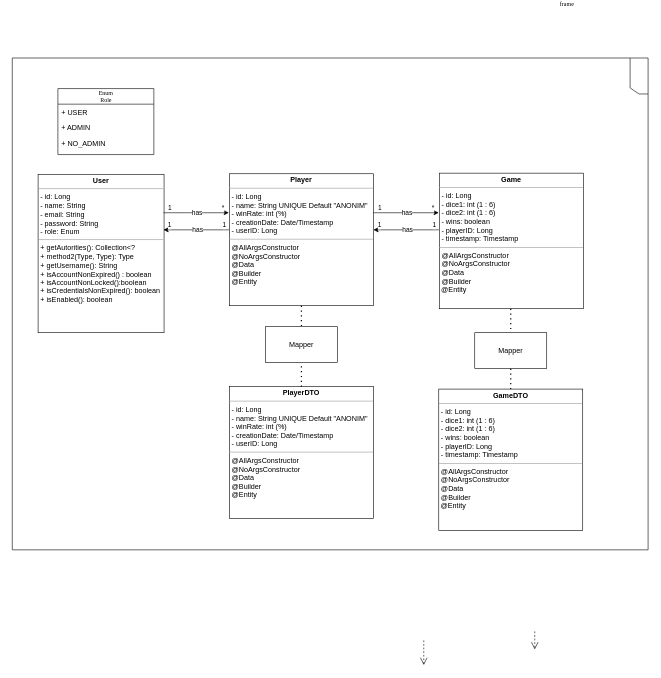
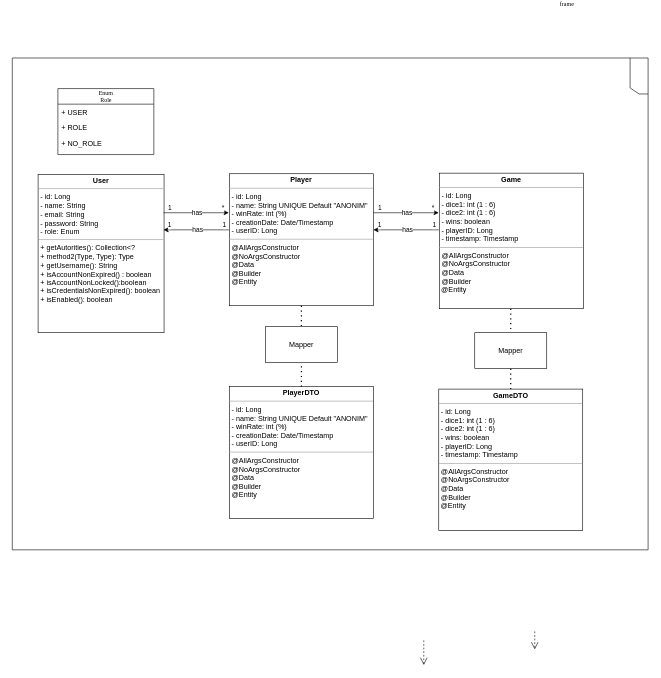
node "+ ADMIN": label "+ ADMIN" -> "+ ROLE"
node "+ NO_ADMIN": label "+ NO_ADMIN" -> "+ NO_ROLE"
